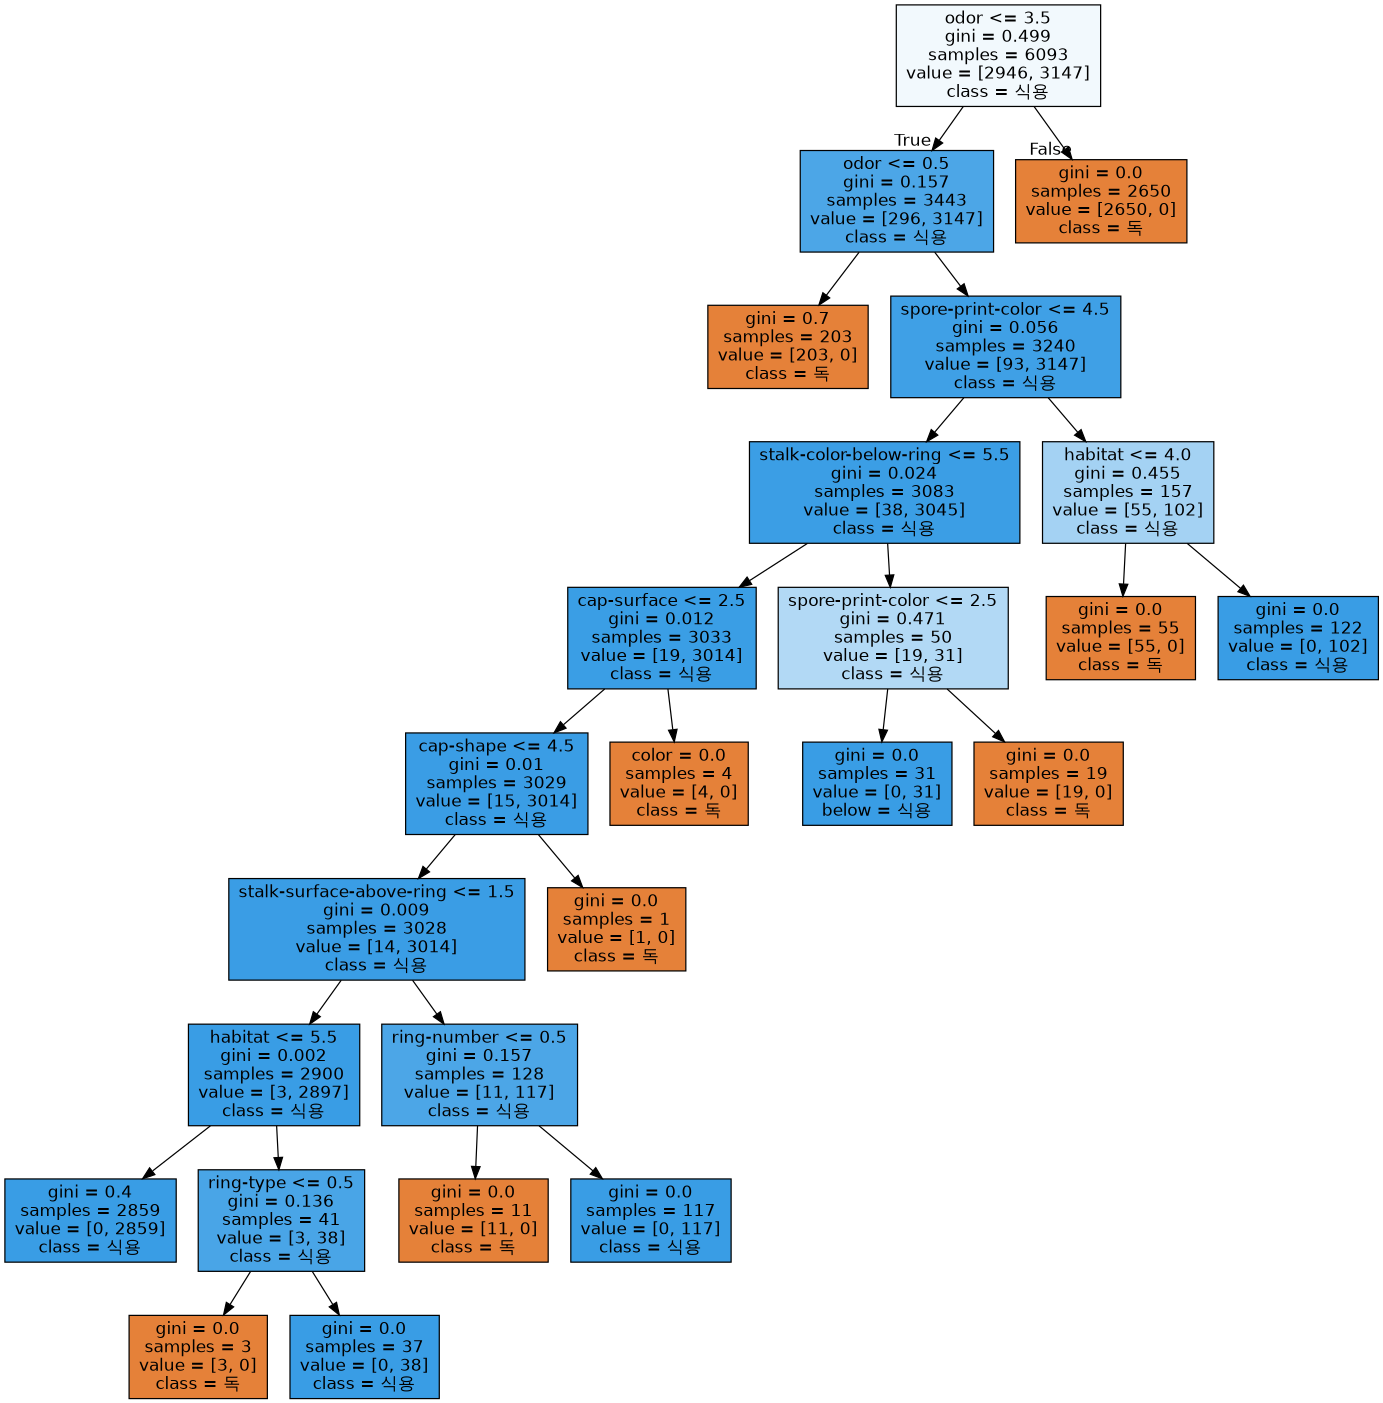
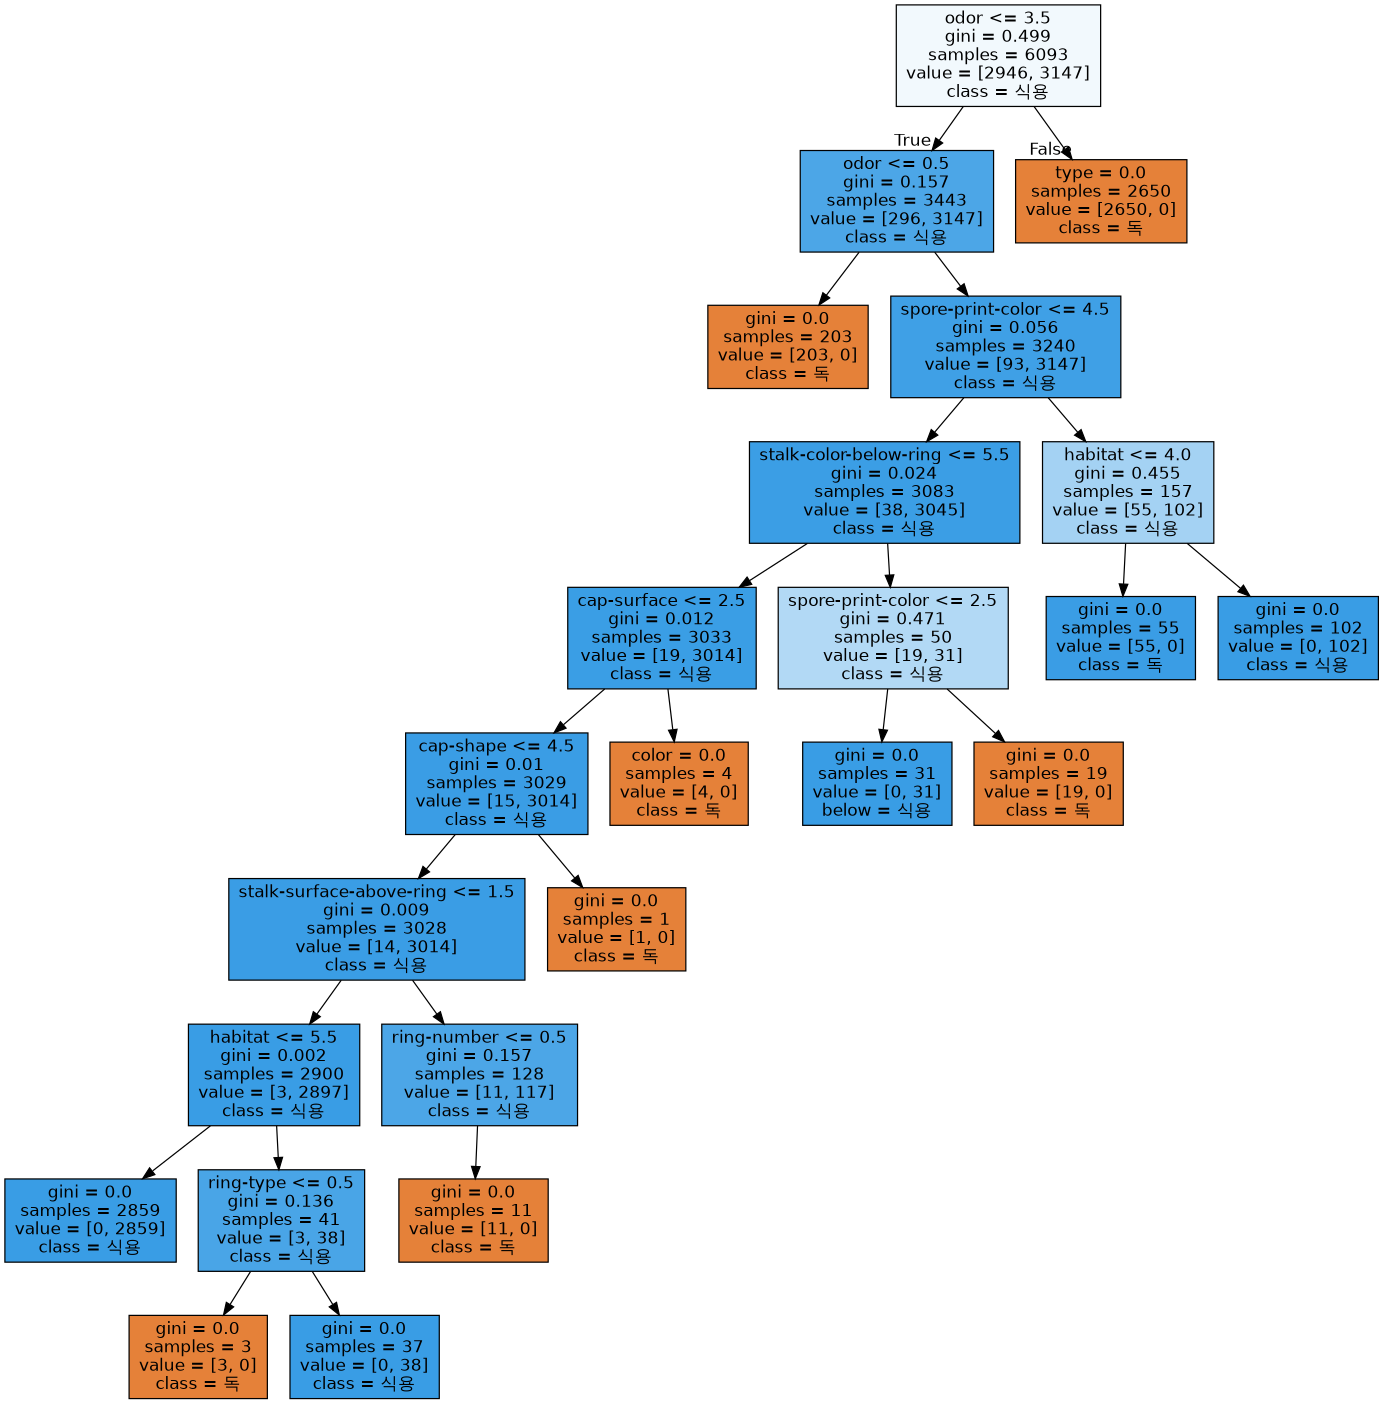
node "gini = 0.0 samples = 2650 value = [2650, 0] class = 독": label "gini = 0.0 samples = 2650 value = [2650, 0] class = 독" -> "type = 0.0 samples = 2650 value = [2650, 0] class = 독"
node "gini = 0.7 samples = 203 value = [203, 0] class = 독": label "gini = 0.7 samples = 203 value = [203, 0] class = 독" -> "gini = 0.0 samples = 203 value = [203, 0] class = 독"
node "gini = 0.0 samples = 55 value = [55, 0] class = 독": fillcolor #e58139 -> #3a9de5
node "gini = 0.0 samples = 122 value = [0, 102] class = 식용": label "gini = 0.0 samples = 122 value = [0, 102] class = 식용" -> "gini = 0.0 samples = 102 value = [0, 102] class = 식용"
node "gini = 0.4 samples = 2859 value = [0, 2859] class = 식용": label "gini = 0.4 samples = 2859 value = [0, 2859] class = 식용" -> "gini = 0.0 samples = 2859 value = [0, 2859] class = 식용"
node "gini = 0.0 samples = 117 value = [0, 117] class = 식용": removed
